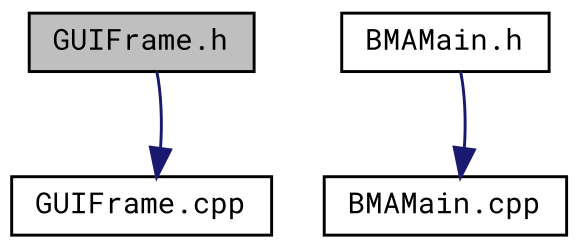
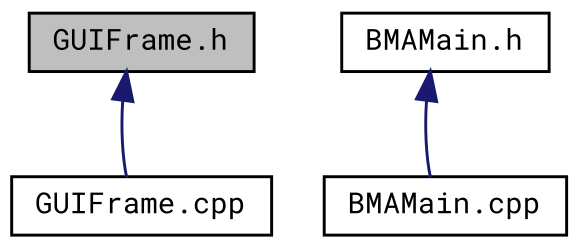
edge "GUIFrame.h" -> "GUIFrame.cpp": reversed
edge "BMAMain.h" -> "BMAMain.cpp": reversed
